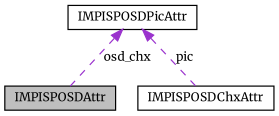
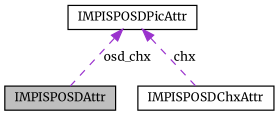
edge "IMPISPOSDChxAttr" -> "IMPISPOSDPicAttr": label " pic" -> " chx"
